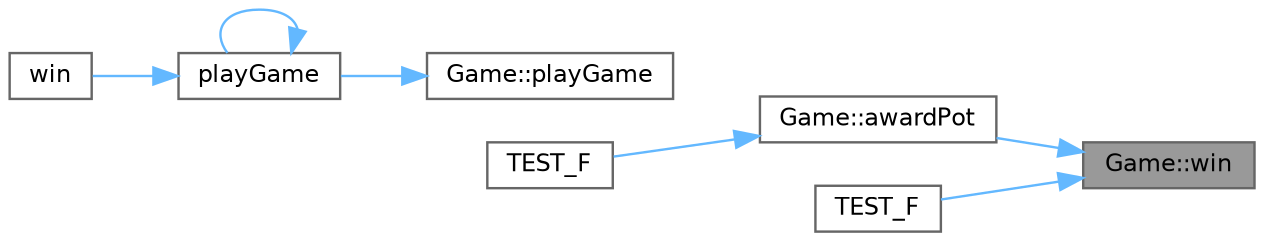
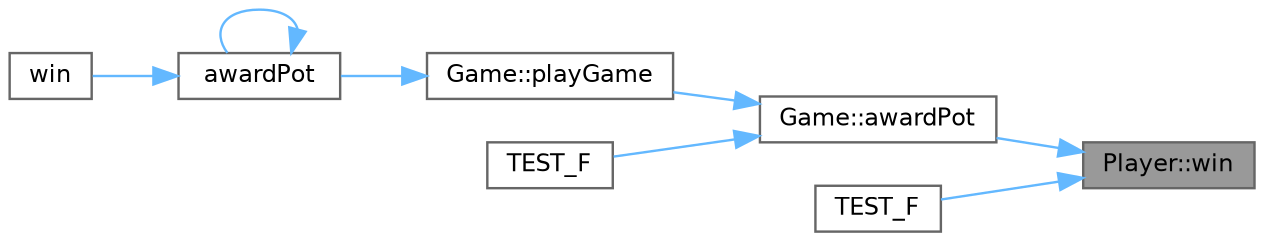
node "playGame": label "playGame" -> "awardPot"
edge "Game::playGame" -> "Game::awardPot": added
node "Game::win": label "Game::win" -> "Player::win"
